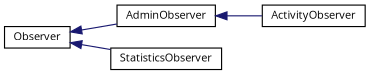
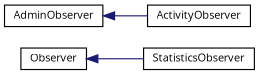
edge "AdminObserver" -> "Observer": removed
